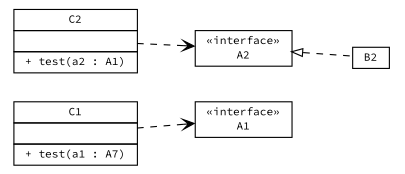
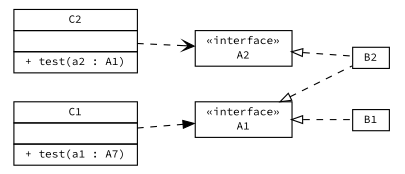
edge "B2" -> "A1": added
node "B1": added
edge "C1" -> "A1": arrowhead open -> normal
